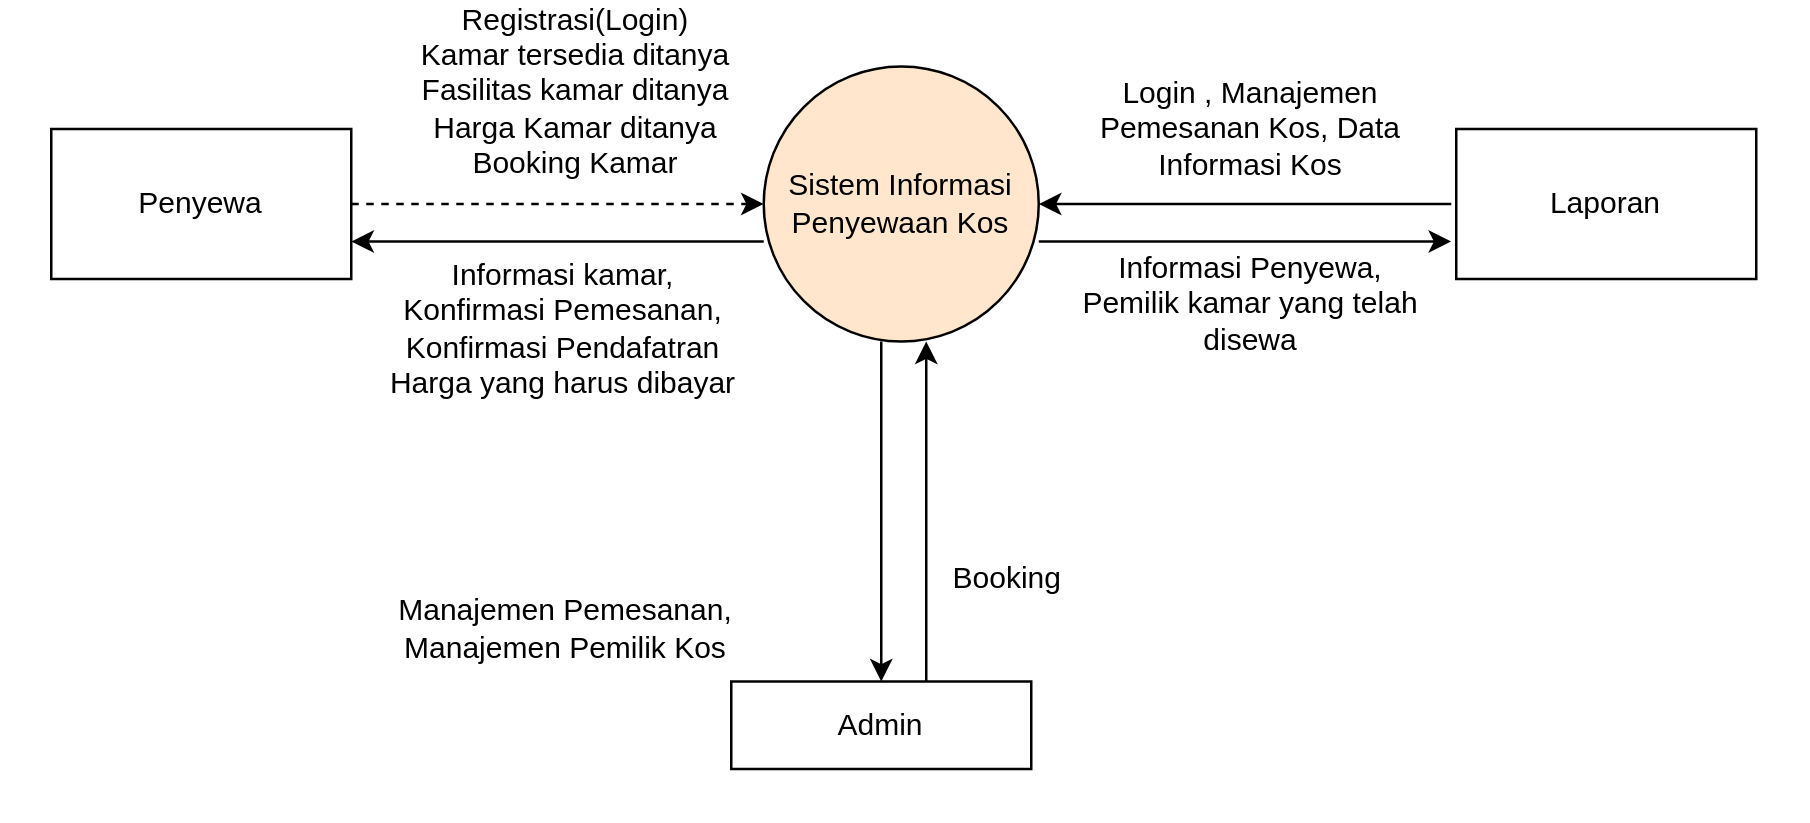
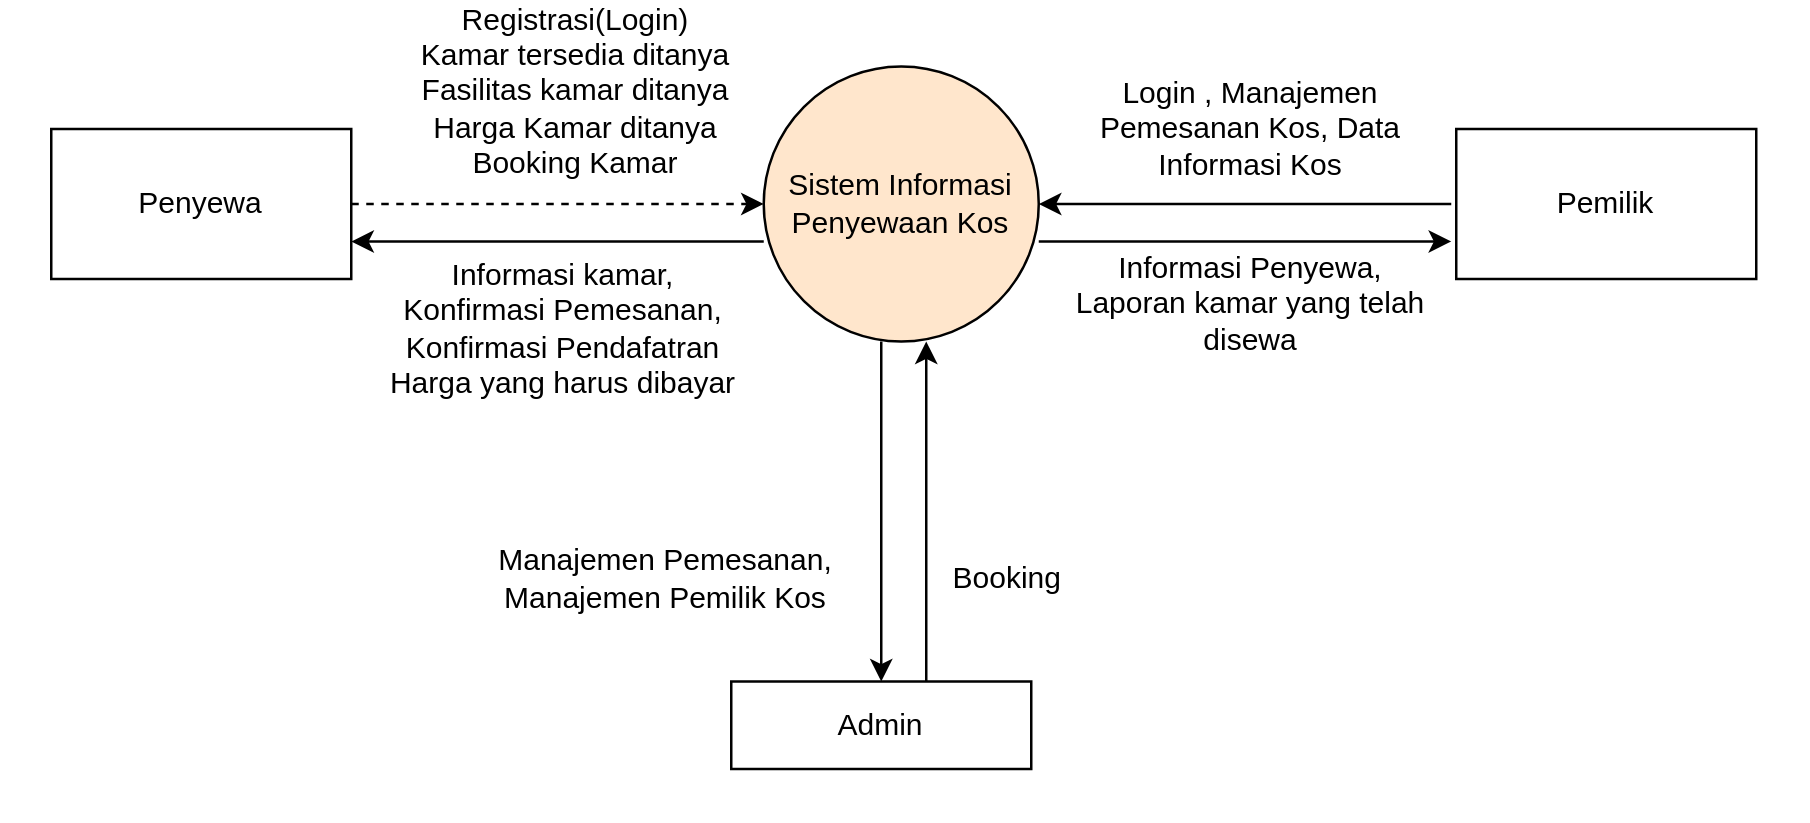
node "Laporan": label "Laporan" -> "Pemilik"
node "Informasi Penyewa, Pemilik kamar yang telah disewa": label "Informasi Penyewa, Pemilik kamar yang telah disewa" -> "Informasi Penyewa, Laporan kamar yang telah disewa"
node "Manajemen Pemesanan, Manajemen Pemilik Kos": moved (566, 629) -> (666, 579)
